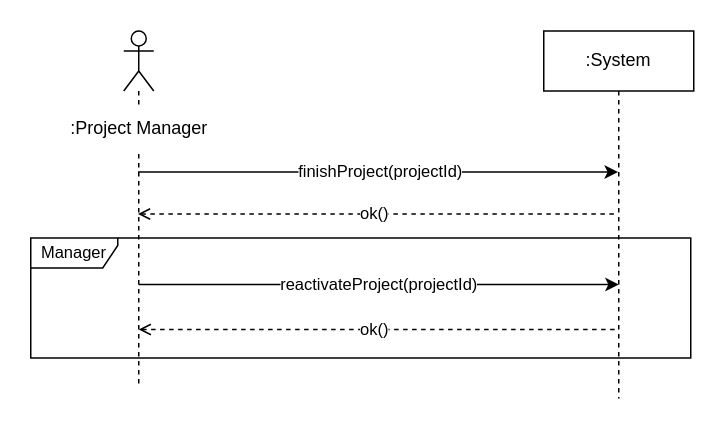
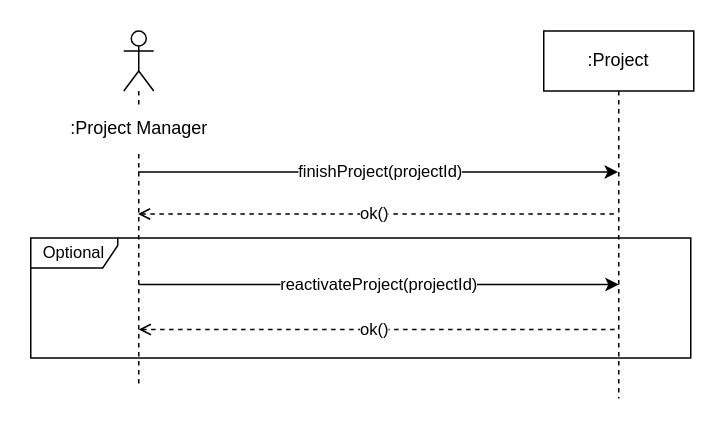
node ":System": label ":System" -> ":Project"
node "Manager": label "Manager" -> "Optional"
